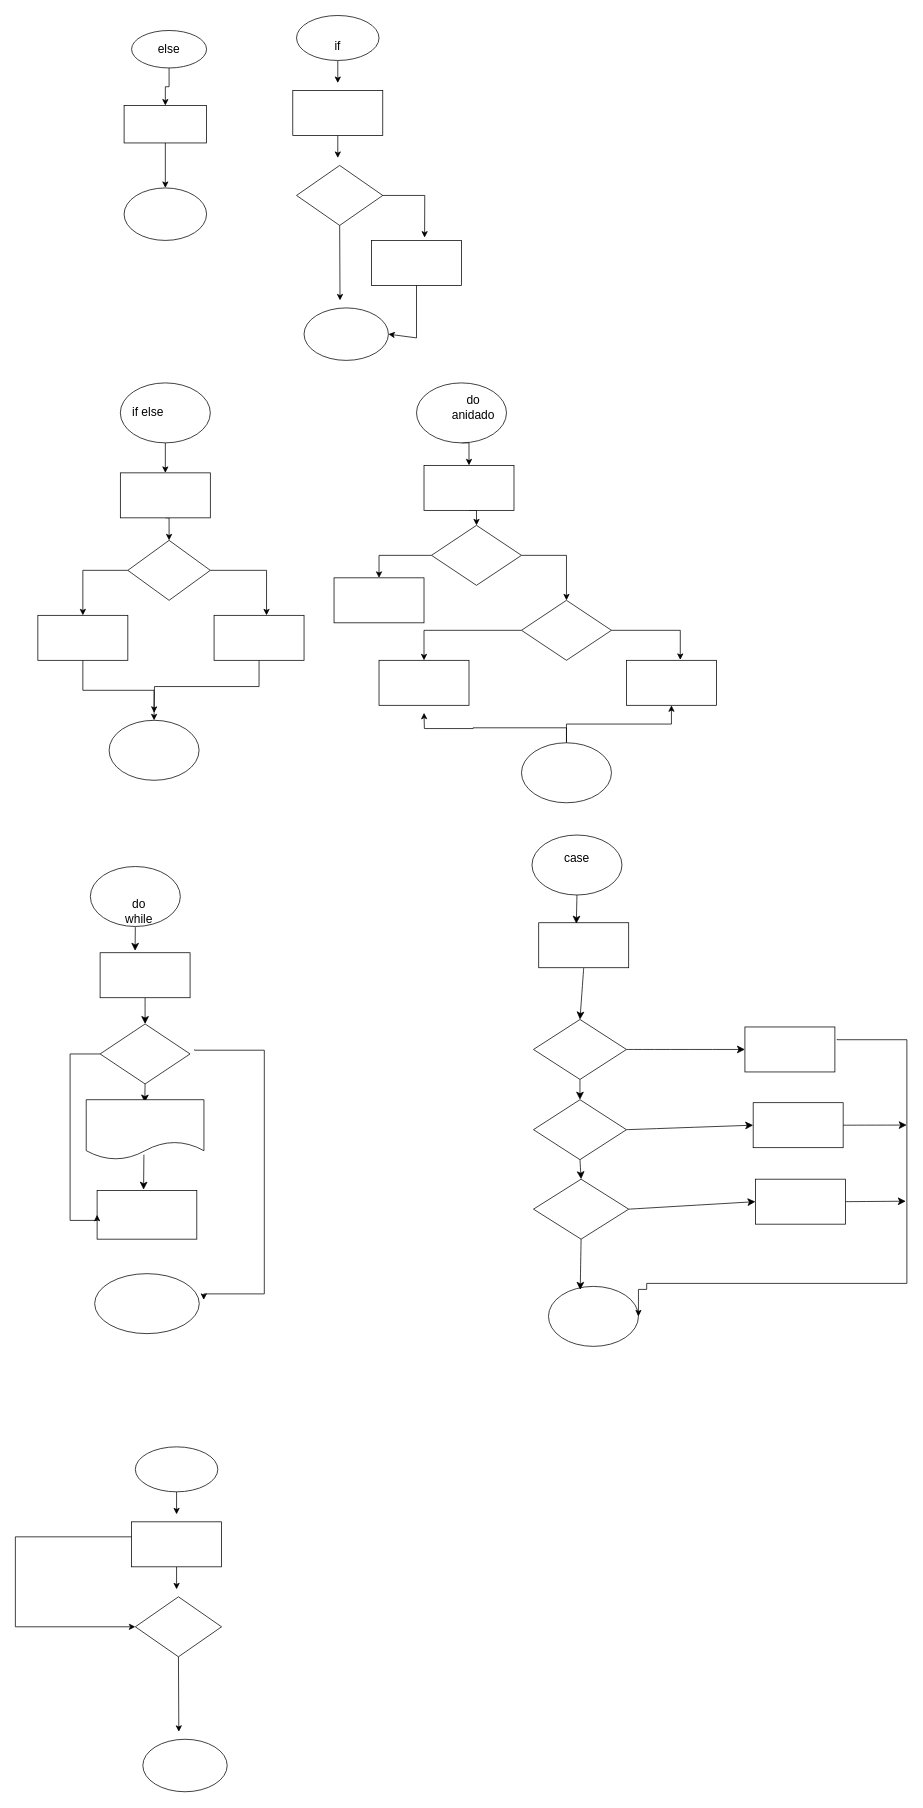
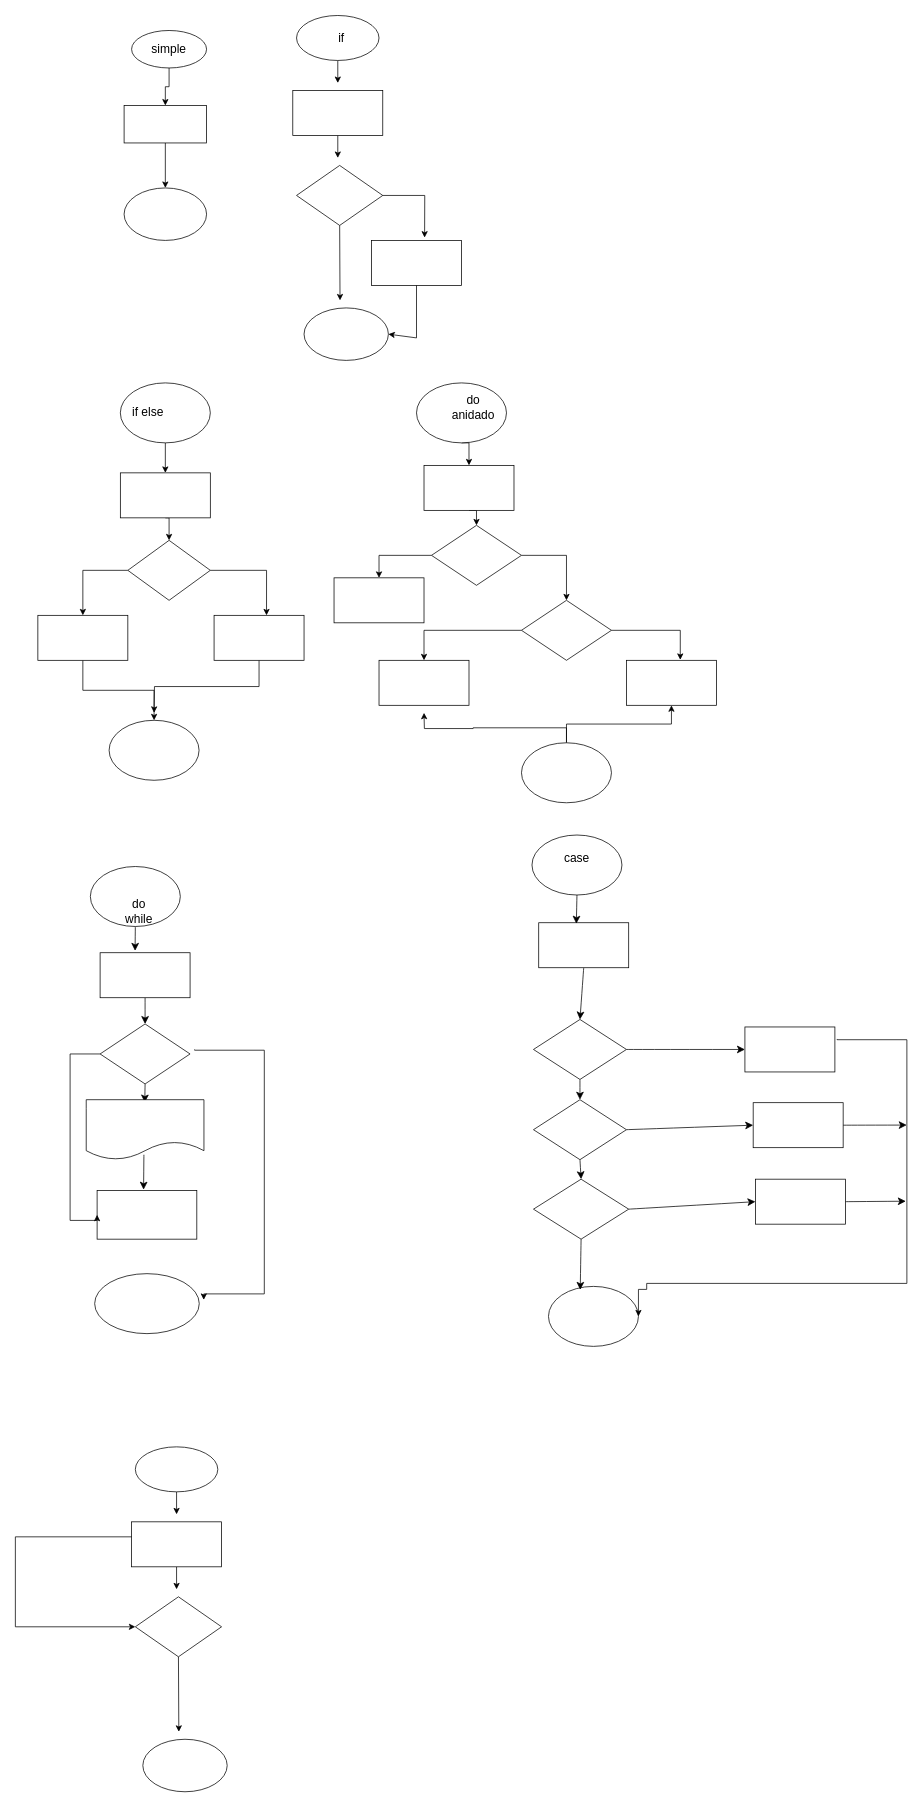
node "if": moved (338, 45) -> (342, 38)
node "else": label "else" -> "simple"
